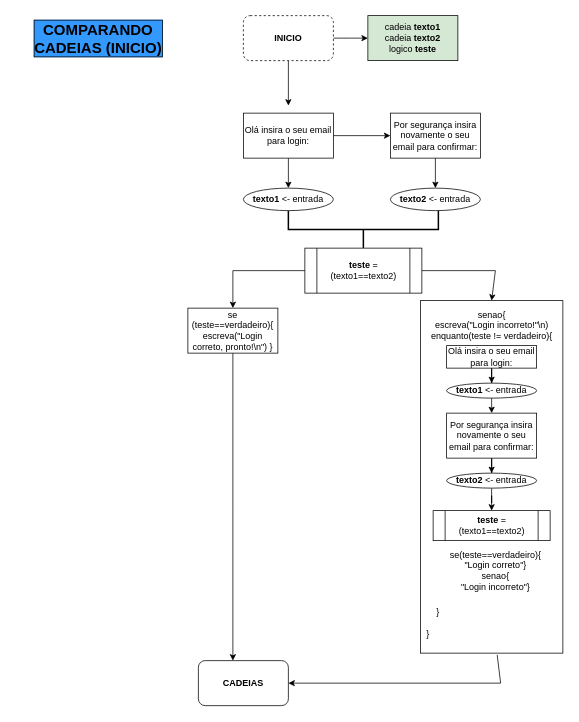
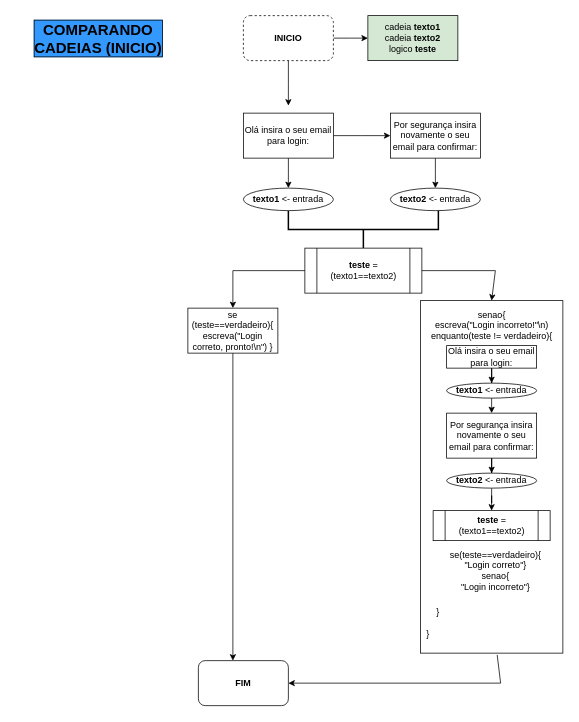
node "CADEIAS": label "CADEIAS" -> "FIM"
